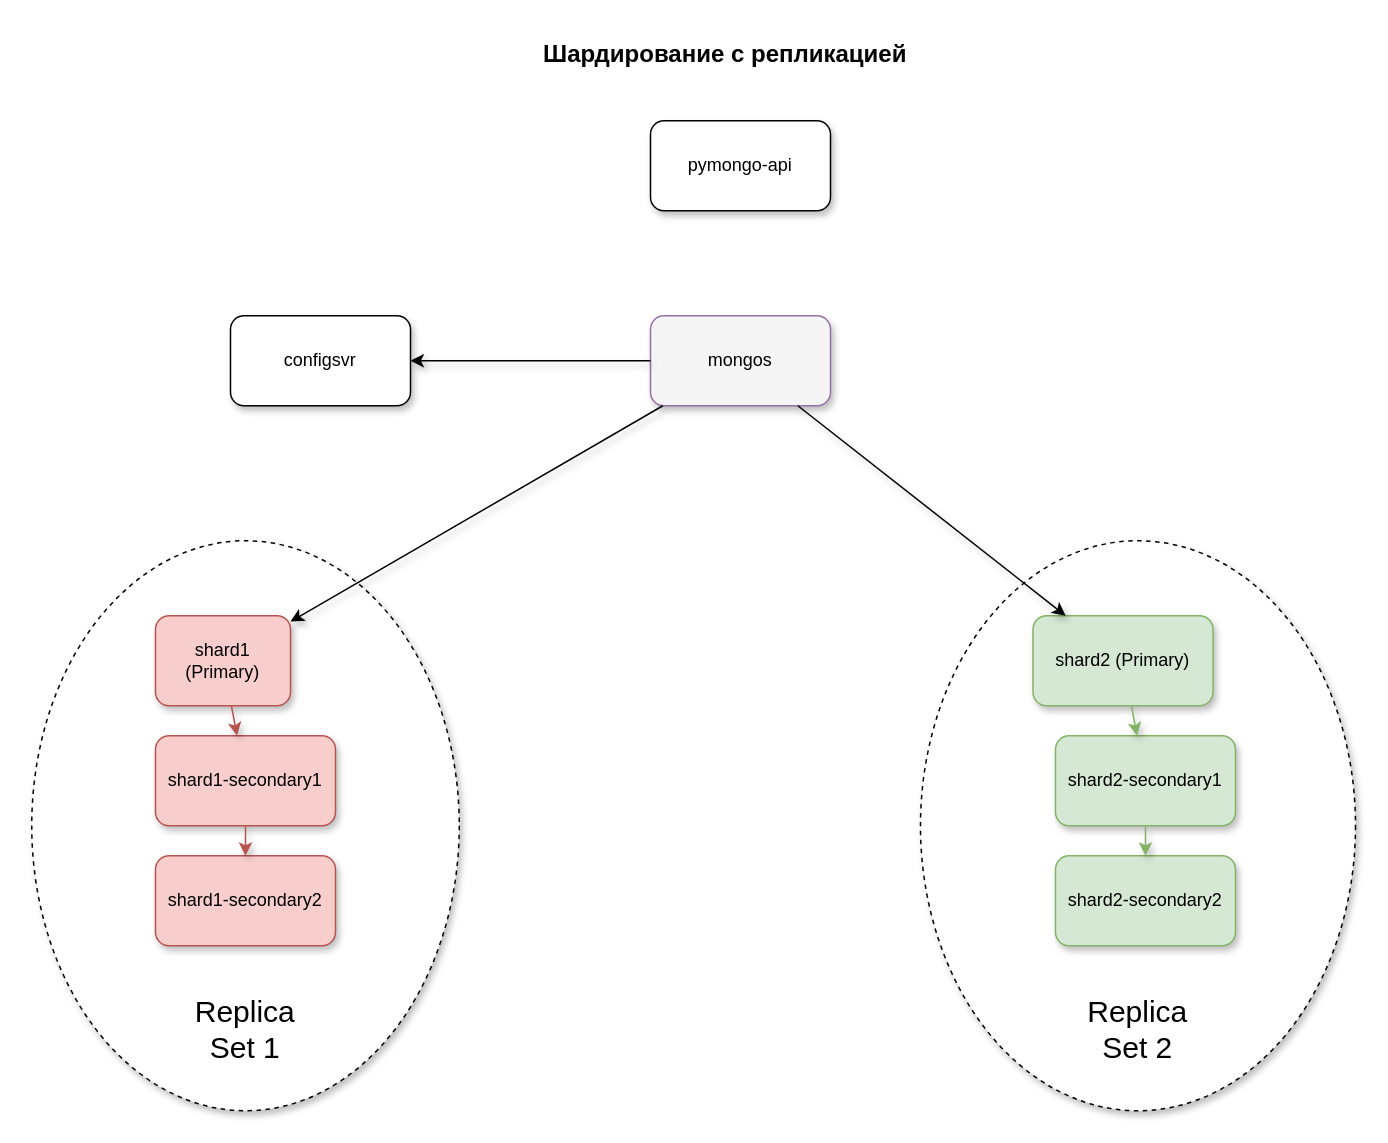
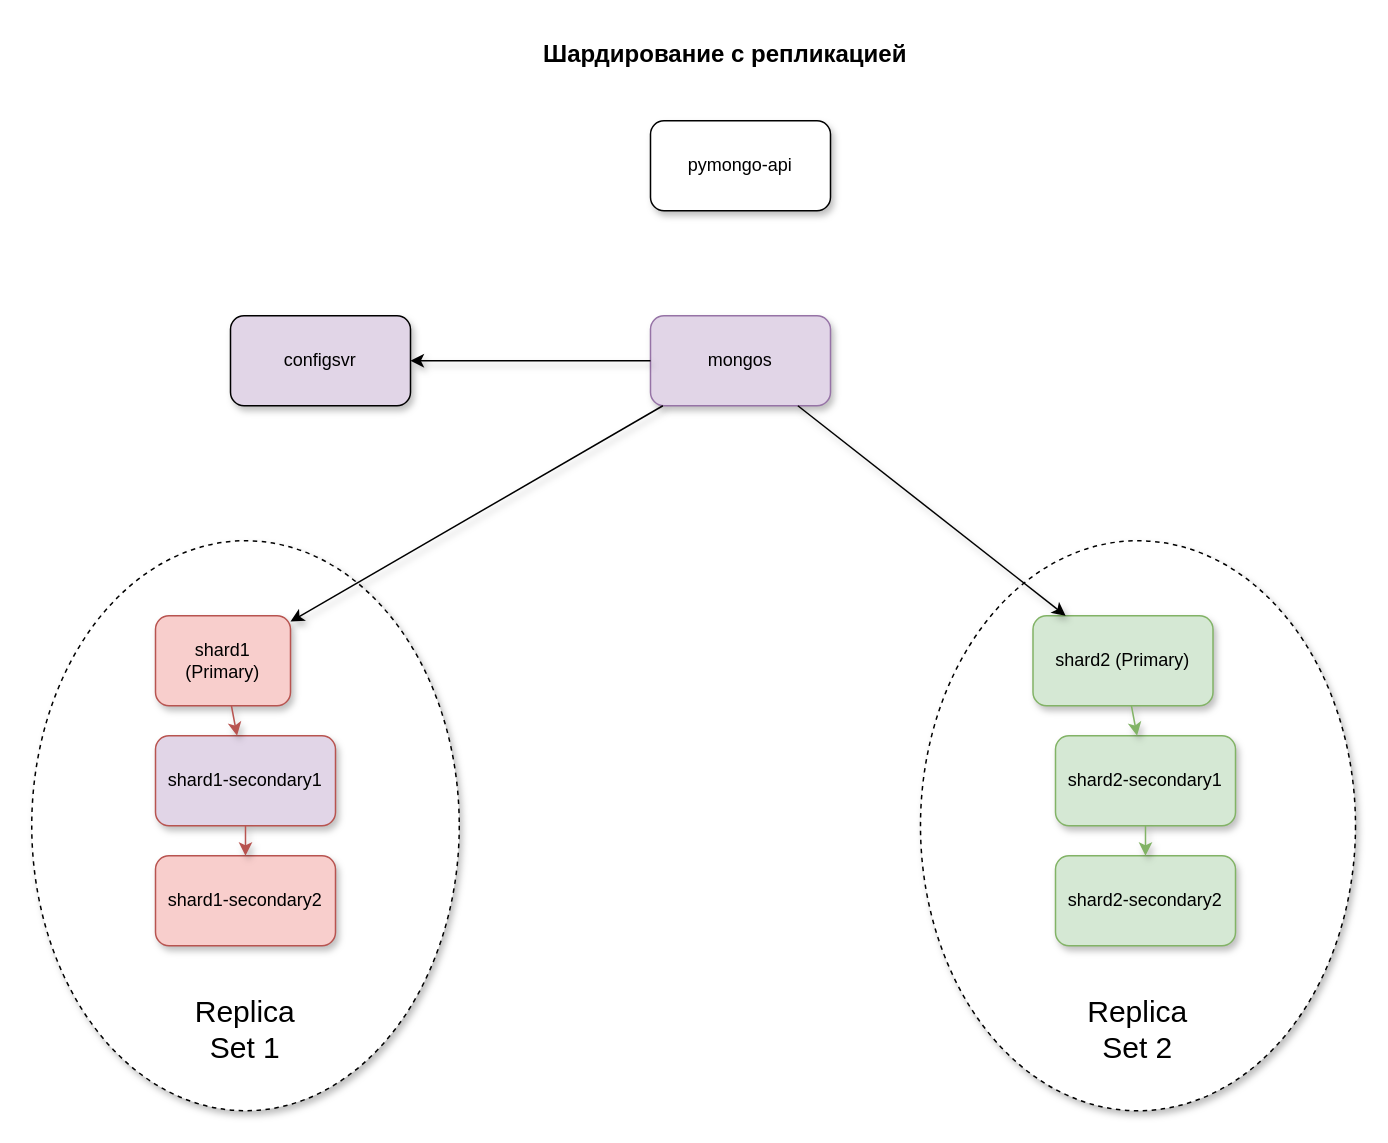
node "configsvr": fillcolor #ffffff -> #e1d5e7
node "mongos": fillcolor #f5f5f5 -> #e1d5e7
node "shard1-secondary1": fillcolor #f8cecc -> #e1d5e7
